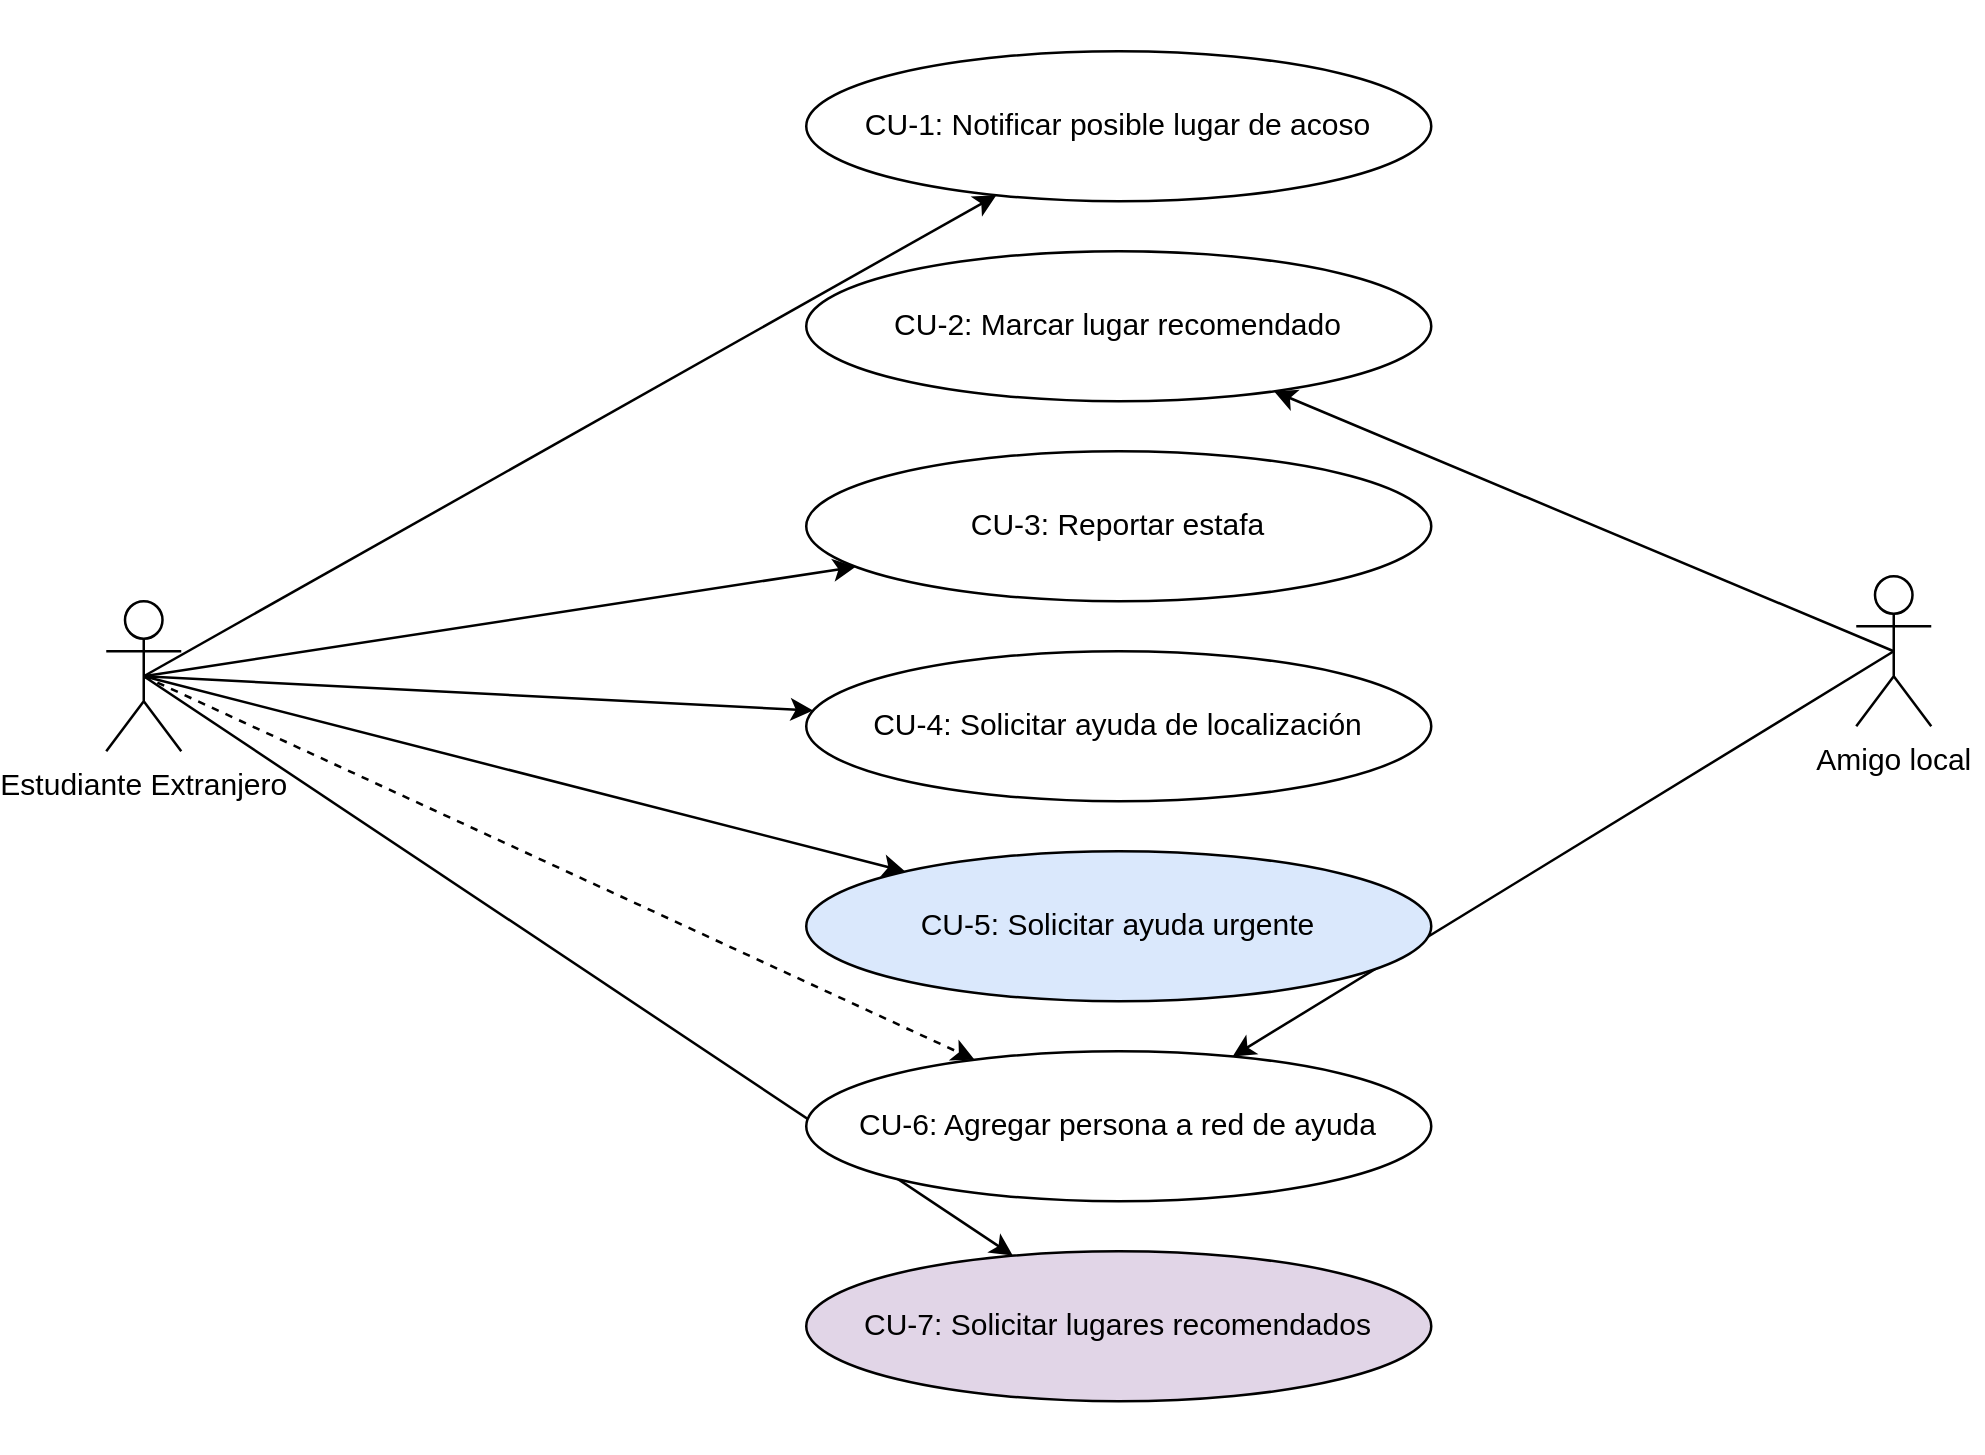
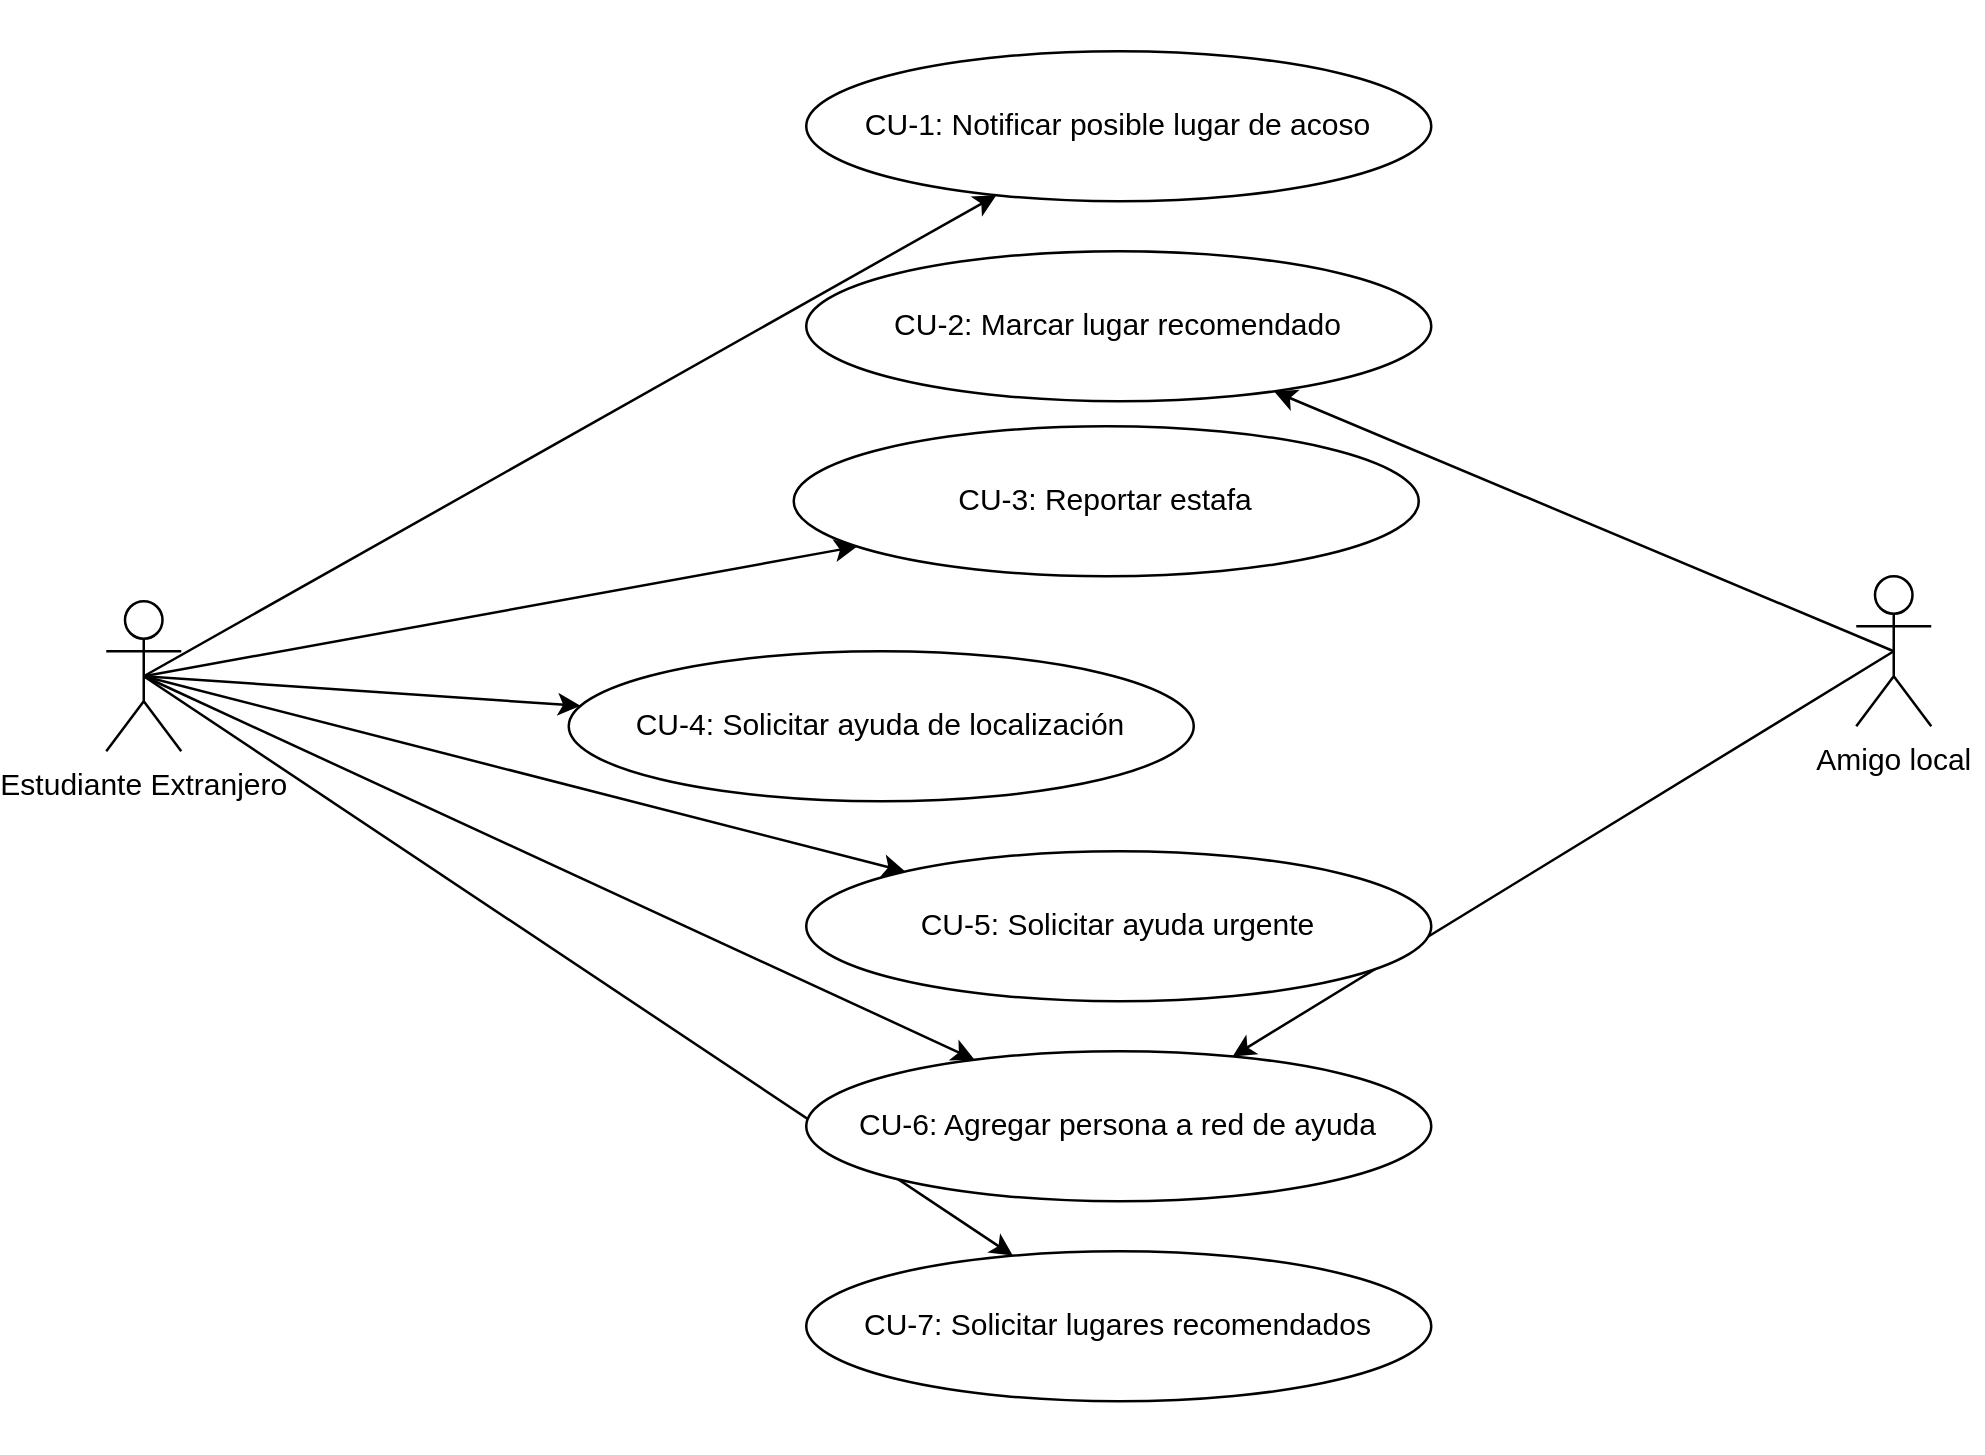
node "CU-3: Reportar estafa": moved (1119, 526) -> (1106, 501)
node "CU-4: Solicitar ayuda de localización": moved (1119, 726) -> (881, 726)
edge "Estudiante Extranjero" -> "CU-6: Agregar persona a red de ayuda": style dashed -> solid
node "CU-5: Solicitar ayuda urgente": fillcolor #dae8fc -> #ffffff
node "CU-7: Solicitar lugares recomendados": fillcolor #e1d5e7 -> #ffffff
